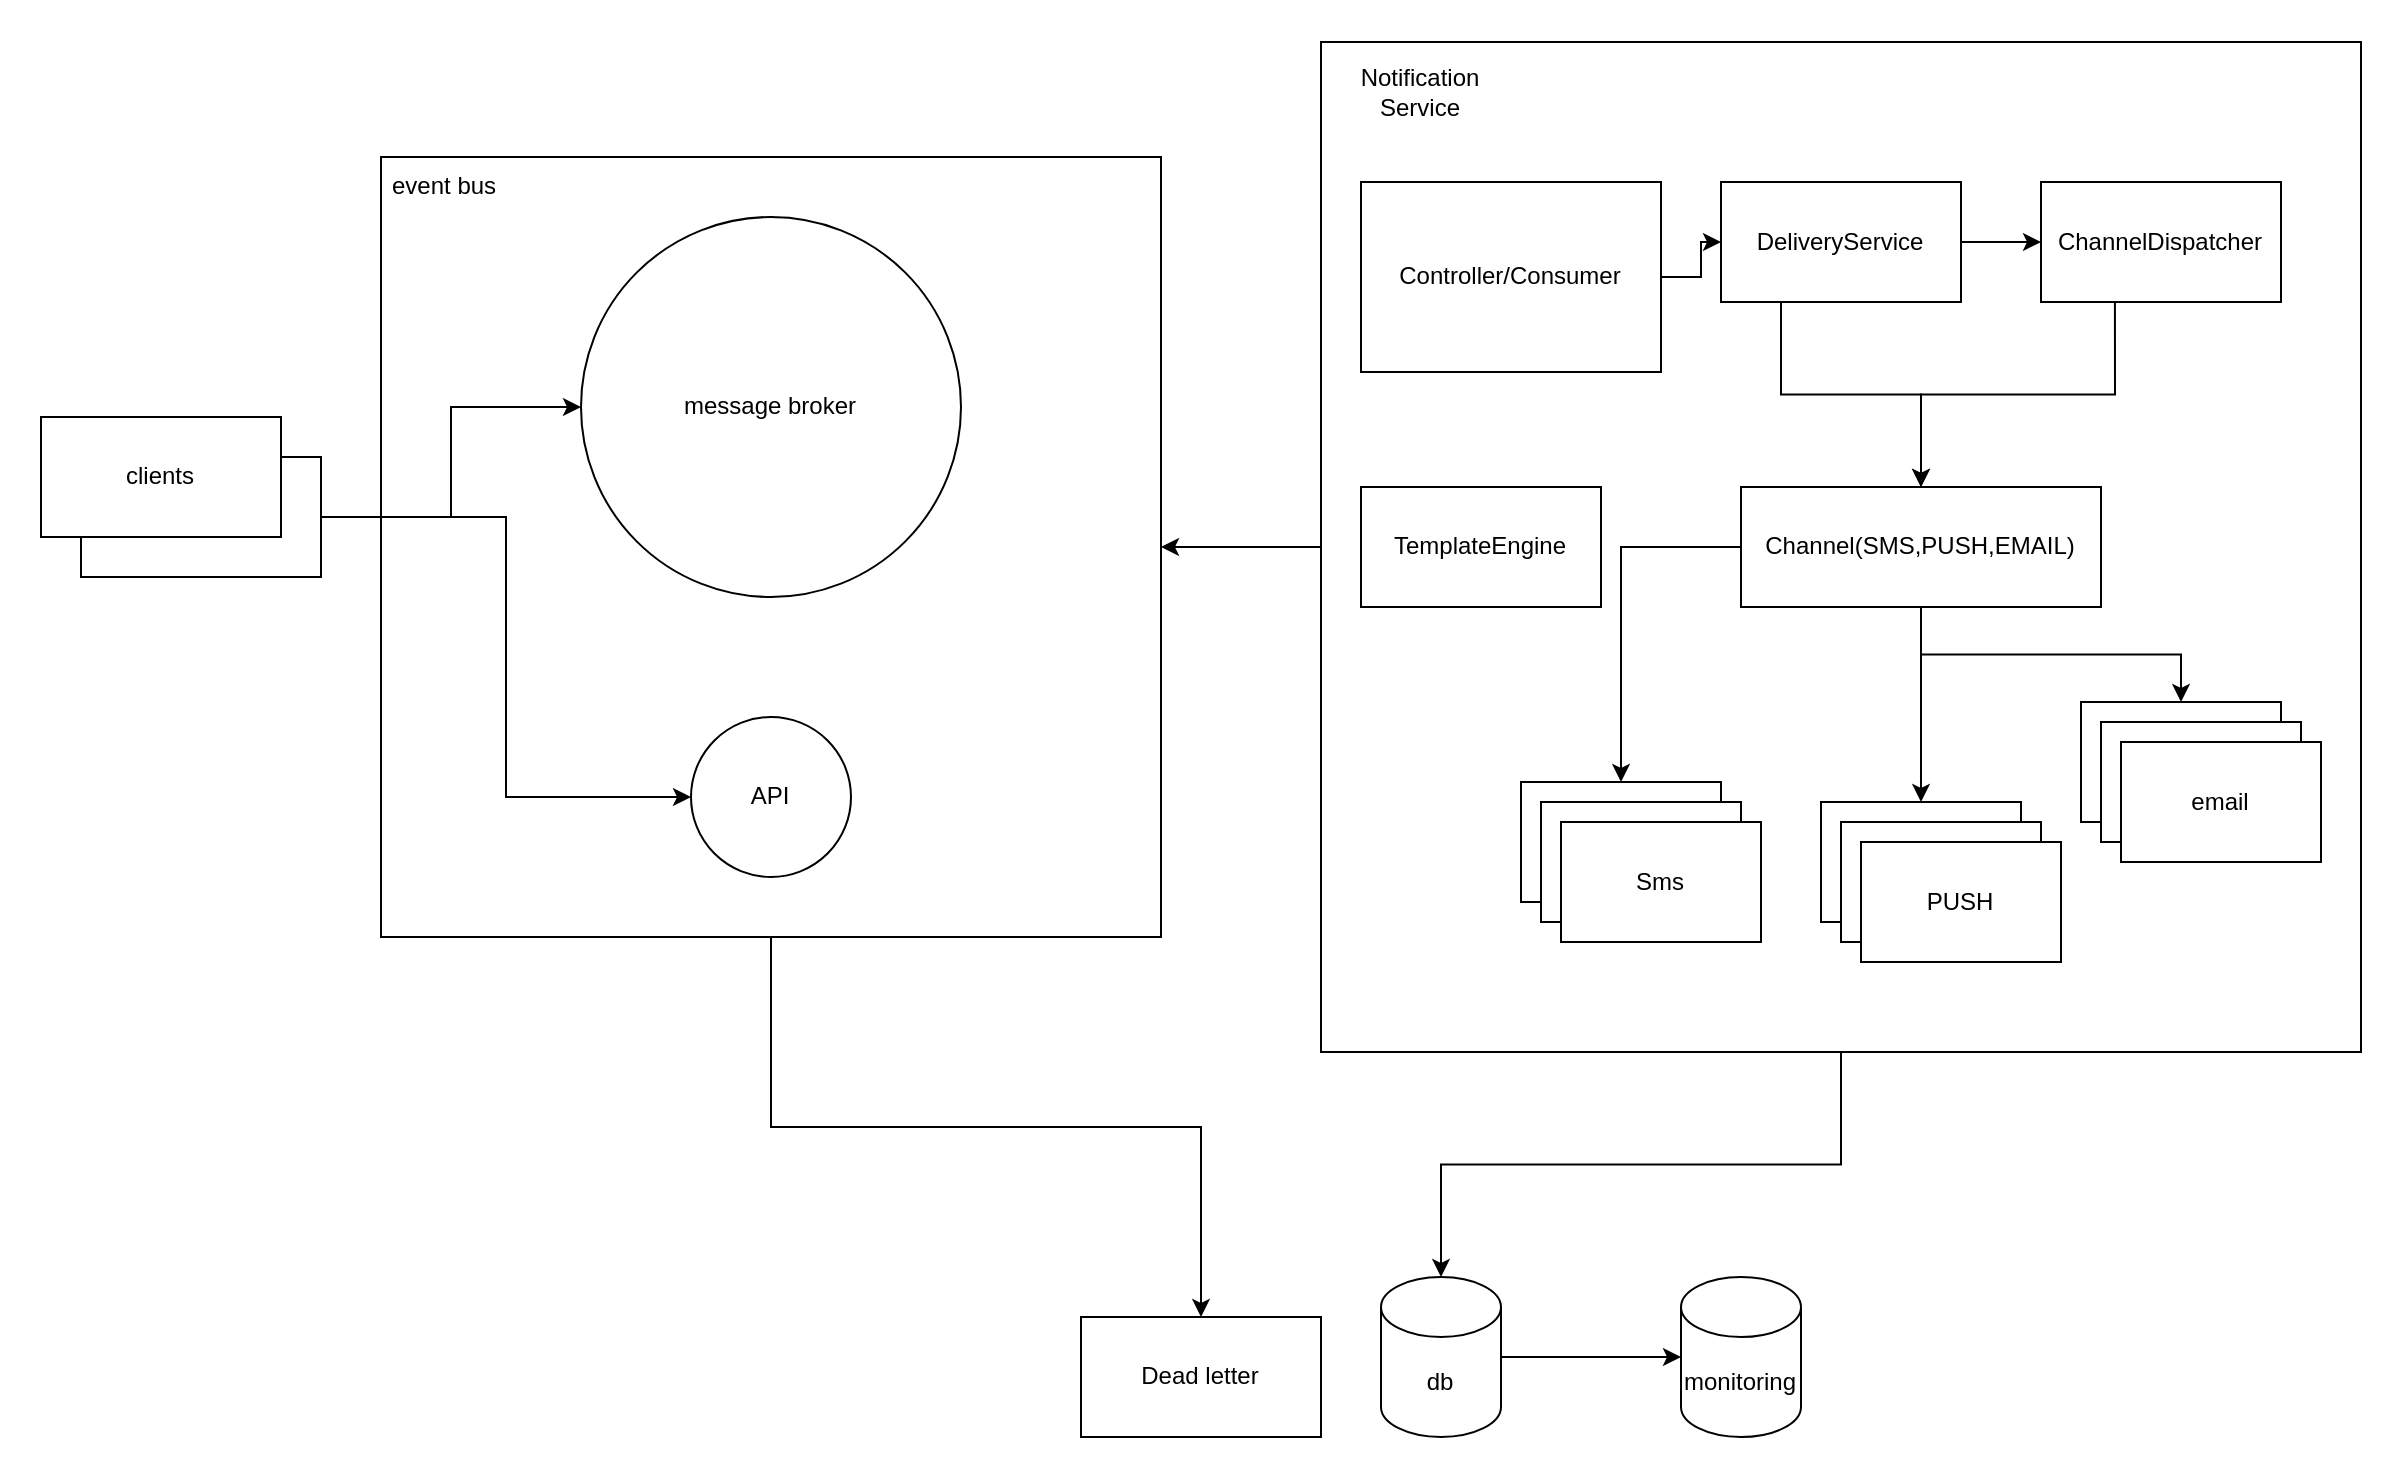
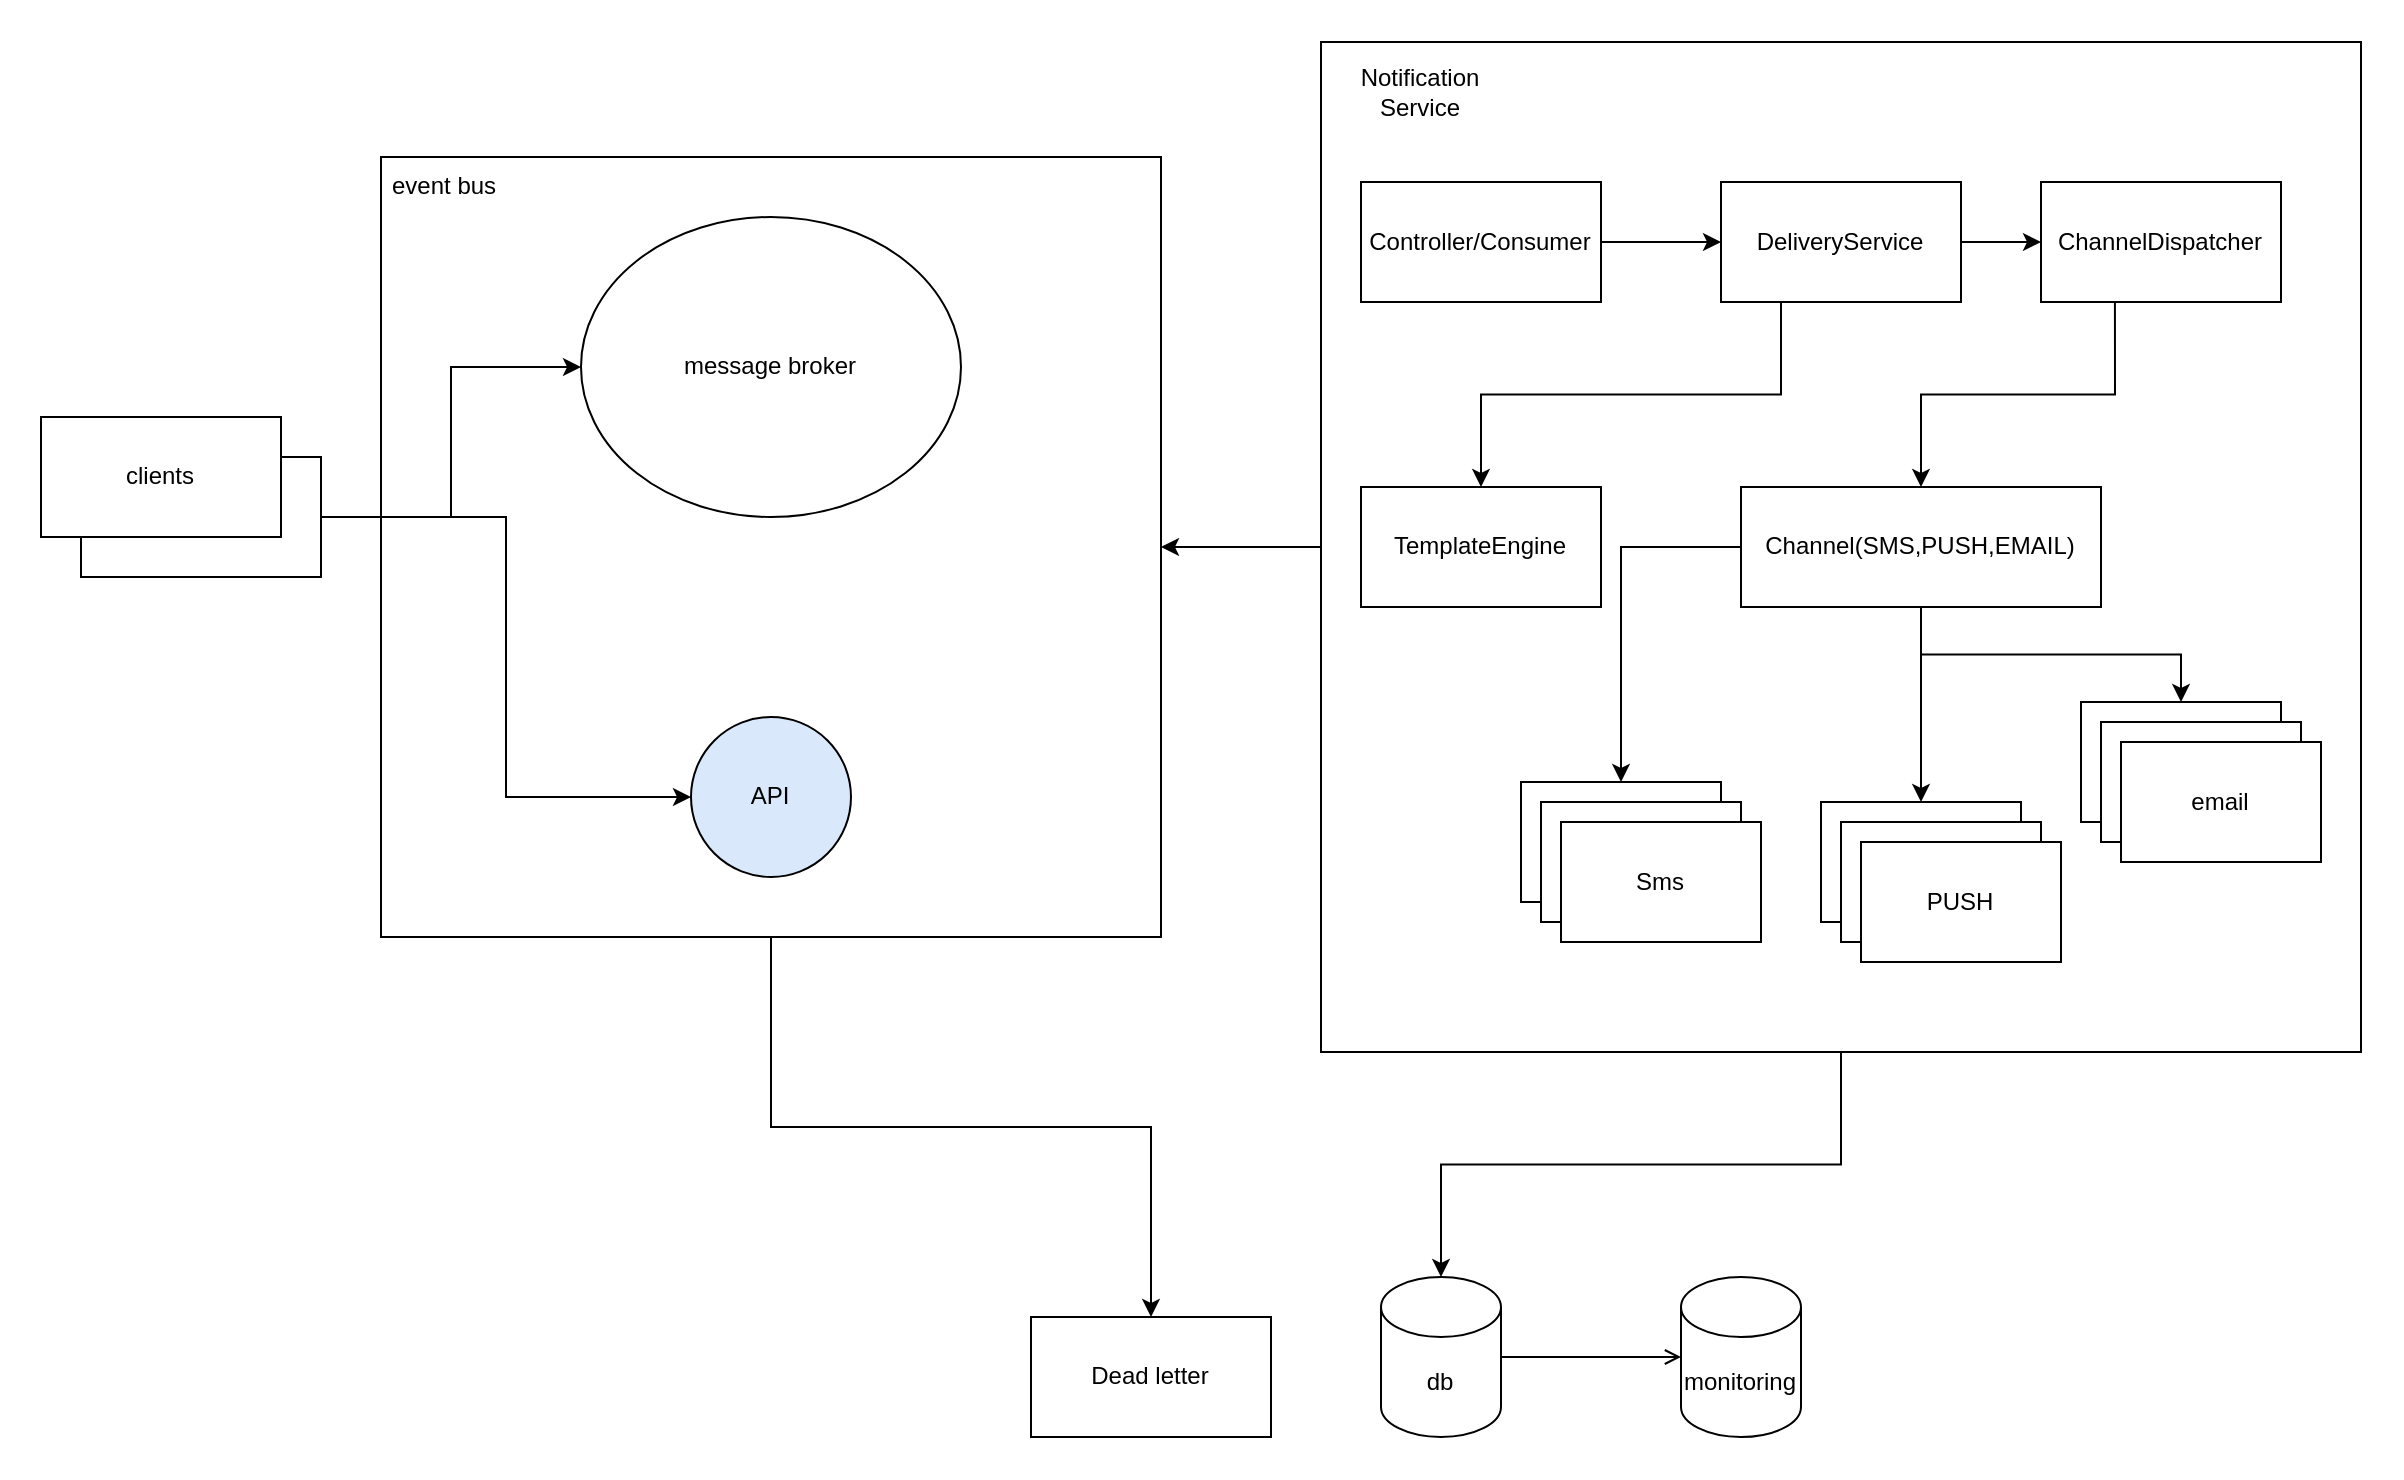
node "Controller/Consumer": size 300x190 -> 240x120
edge "DeliveryService" -> "Channel(SMS,PUSH,EMAIL)": now "DeliveryService" -> "TemplateEngine"
node "message broker": size 380x380 -> 380x300
node "API": fillcolor #ffffff -> #dae8fc
edge "db" -> "monitoring": arrowhead classic -> open
node "Dead letter": moved (1201, 1377) -> (1151, 1377)
